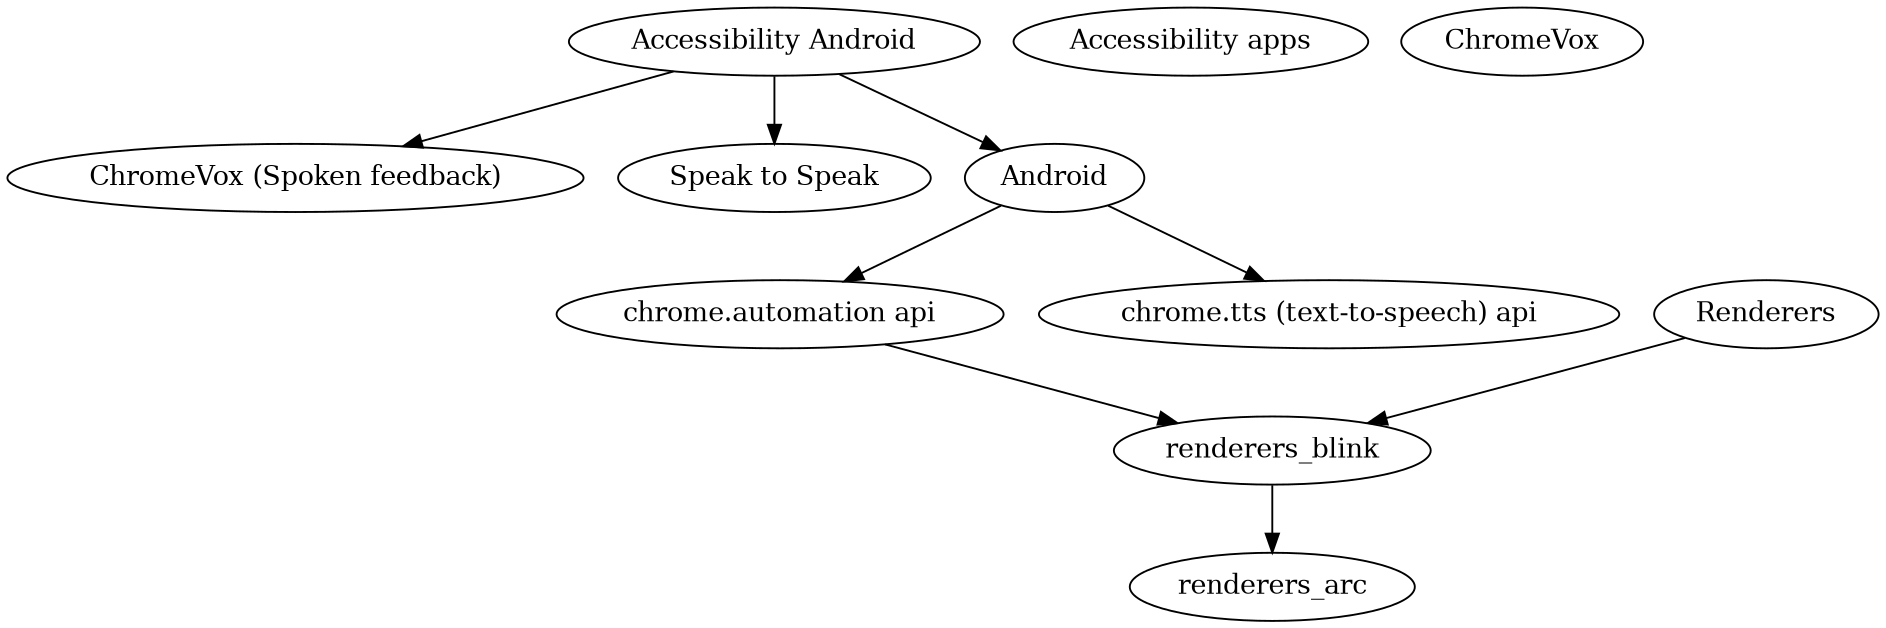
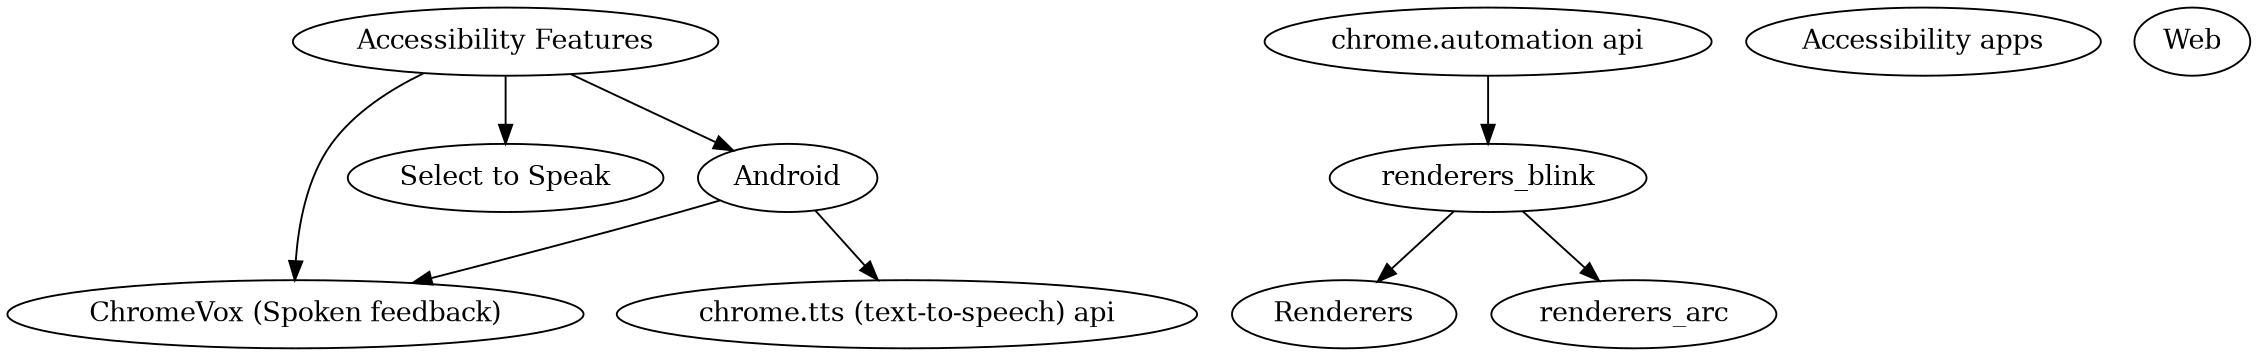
node "Accessibility Android": label "Accessibility Android" -> "Accessibility Features"
node "ChromeVox": label "ChromeVox" -> "Web"
node "Speak to Speak": label "Speak to Speak" -> "Select to Speak"
edge "Android" -> "chrome.automation api": now "Android" -> "ChromeVox (Spoken feedback)"
edge "Renderers" -> "renderers_blink": reversed
